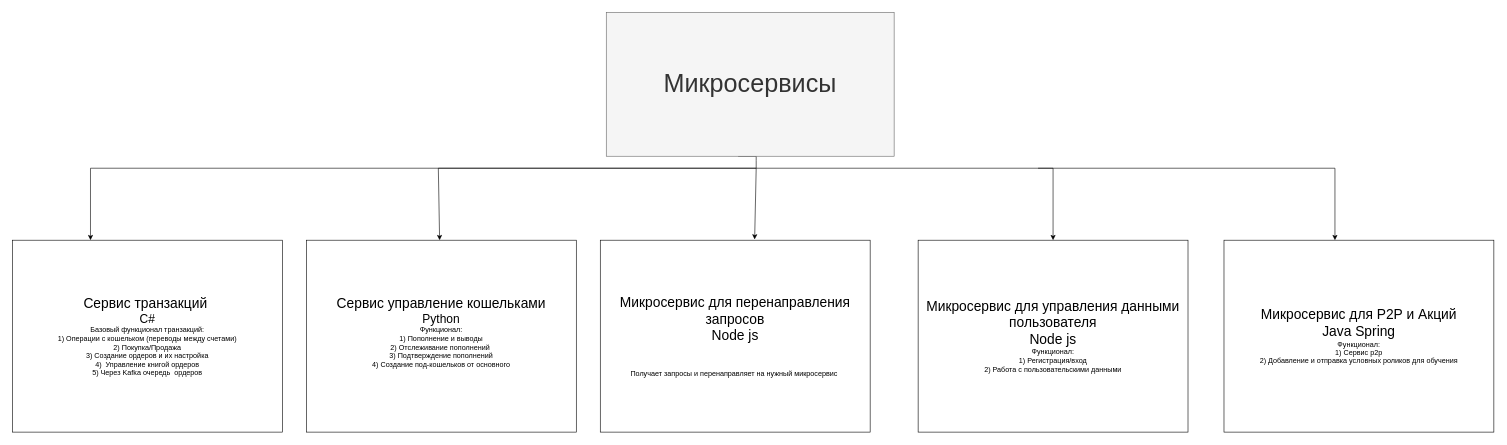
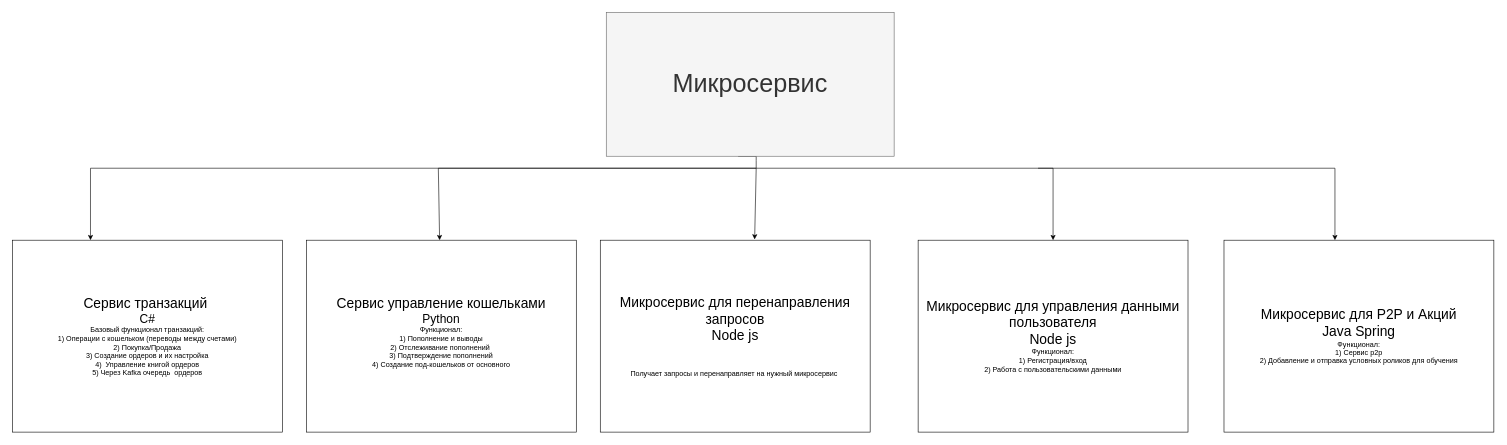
node "Микросервисы": label "Микросервисы" -> "Микросервис"
